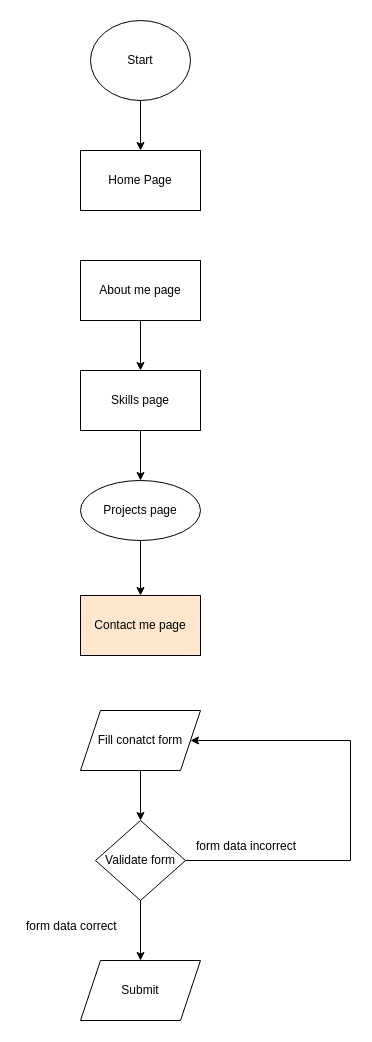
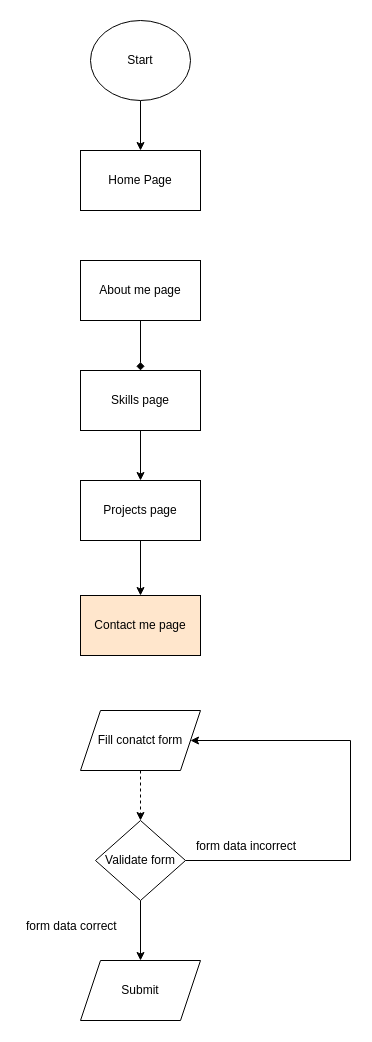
edge "About me page" -> "Skills page": arrowhead classic -> diamond
node "Projects page": shape ellipse -> rectangle
edge "Fill conatct form" -> "Validate form": style solid -> dashed
